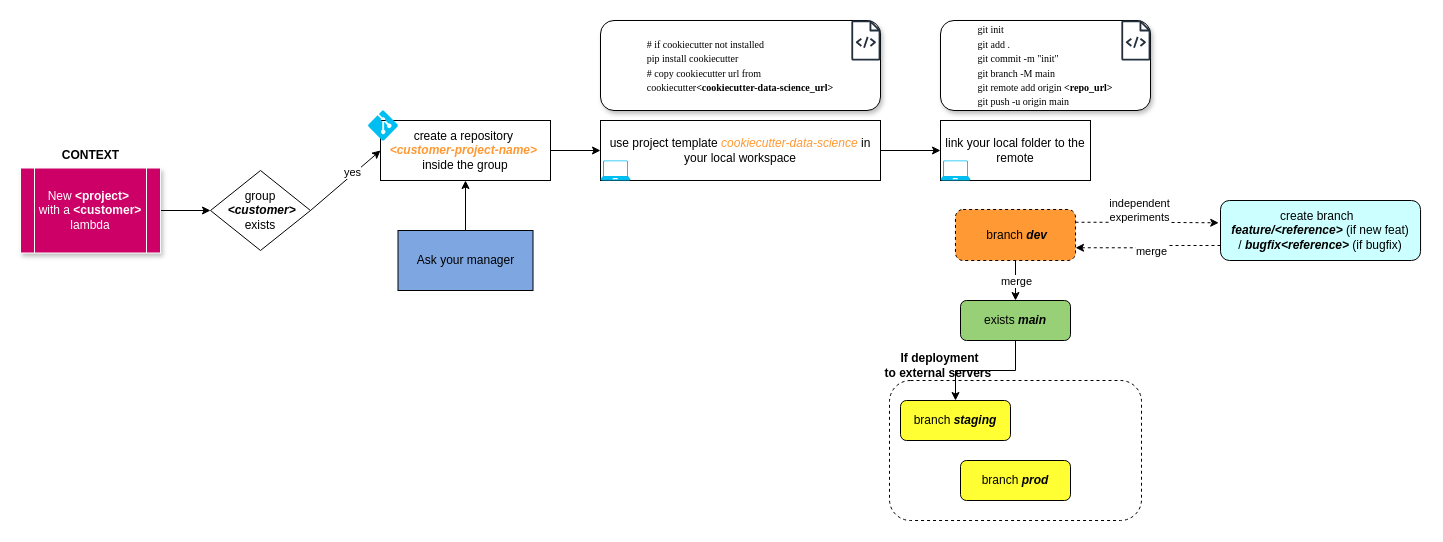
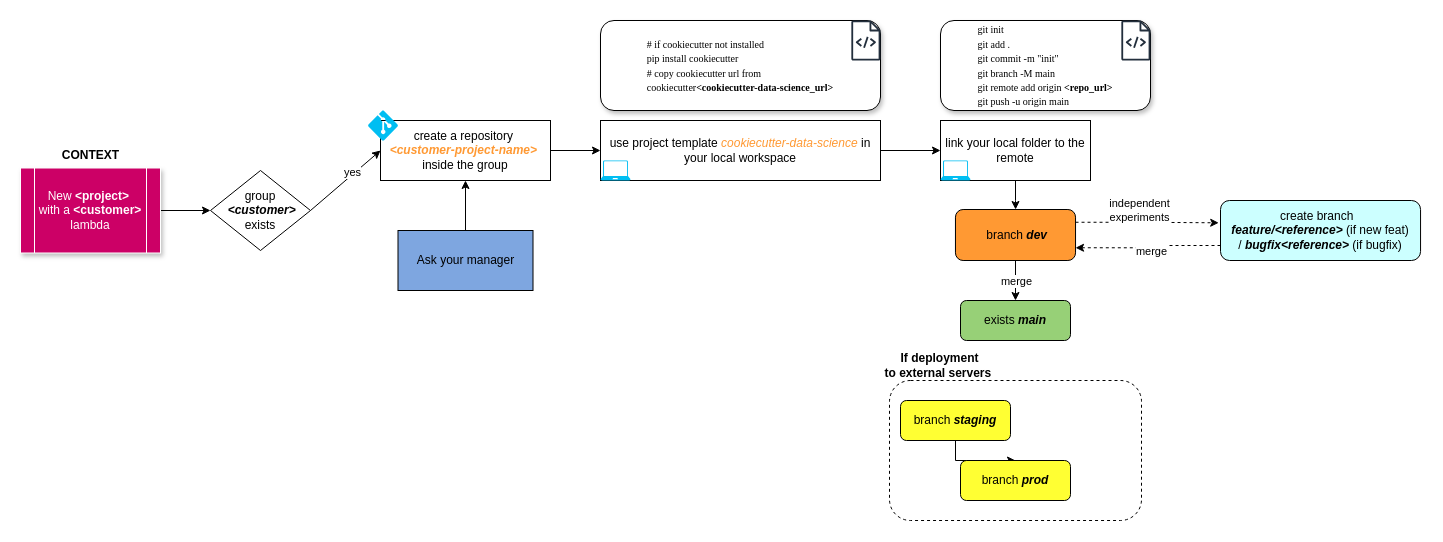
edge "link your local folder to the remote" -> "branch dev": added
node "branch dev": style dashed -> solid
edge "exists main" -> "branch staging": removed
edge "branch staging" -> "branch prod": added
